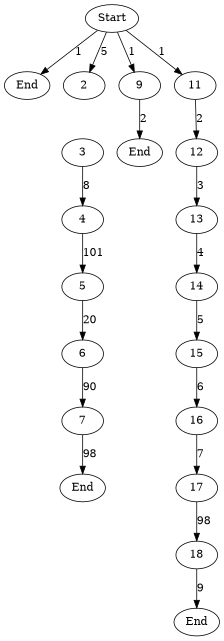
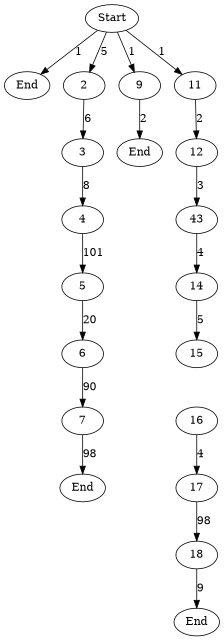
edge "2" -> "3": added, label "6"
node "13": label "13" -> "43"
edge "15" -> "16": removed, label "6"
edge "16" -> "17": label "7" -> "4"
